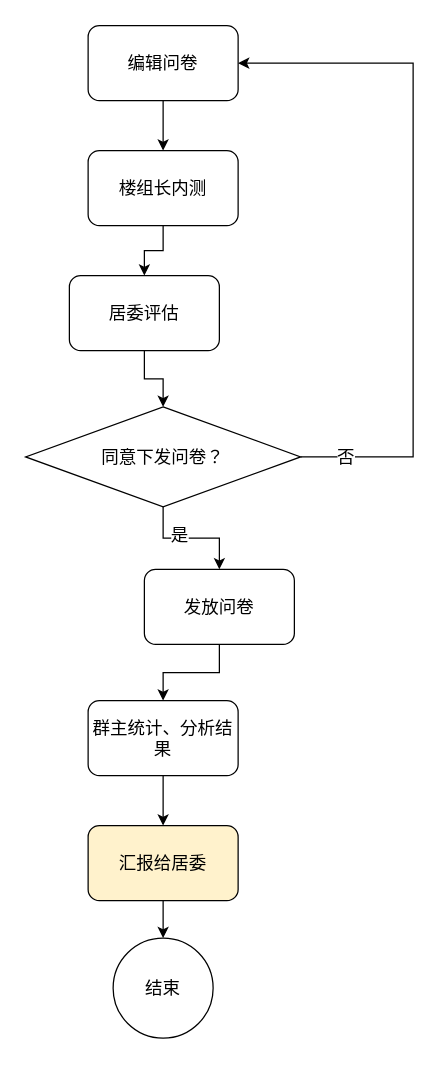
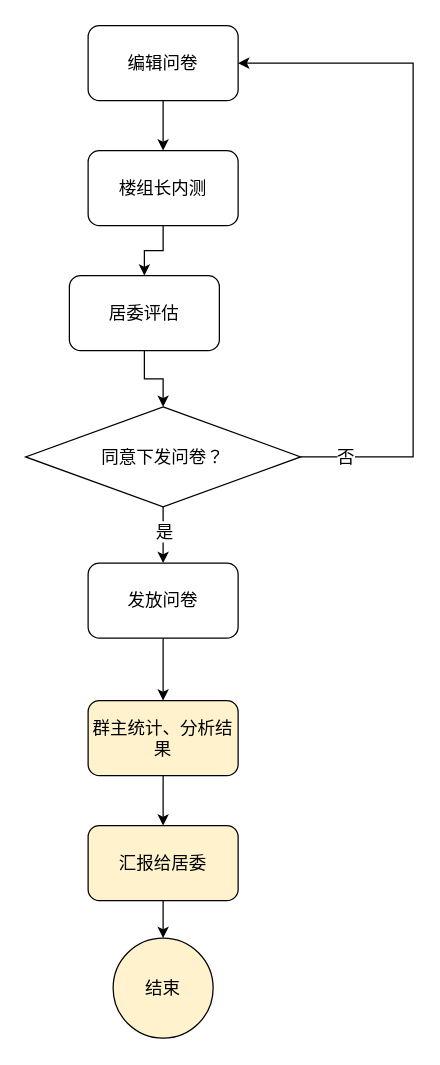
node "发放问卷": moved (219, 607) -> (163, 601)
node "群主统计、分析结果": fillcolor #ffffff -> #fff2cc
node "结束": fillcolor #ffffff -> #fff2cc
